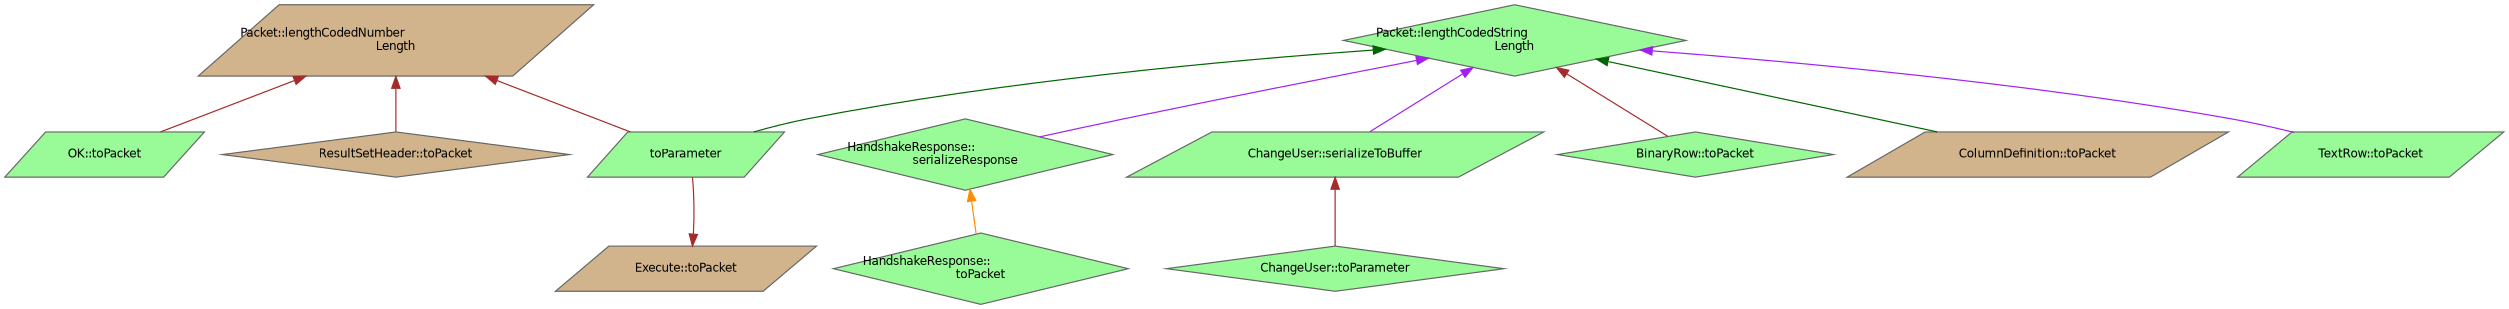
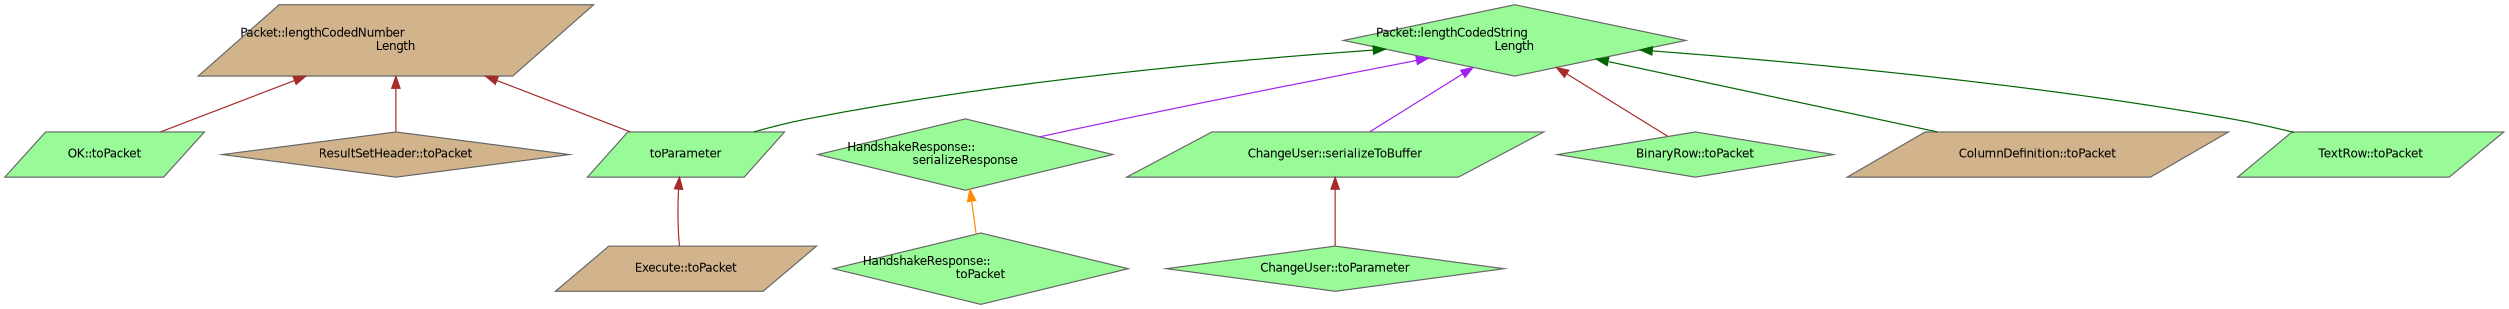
edge "TextRow::toPacket" -> "Packet::lengthCodedString Length": color purple -> darkgreen
edge "toParameter" -> "Execute::toPacket": reversed
